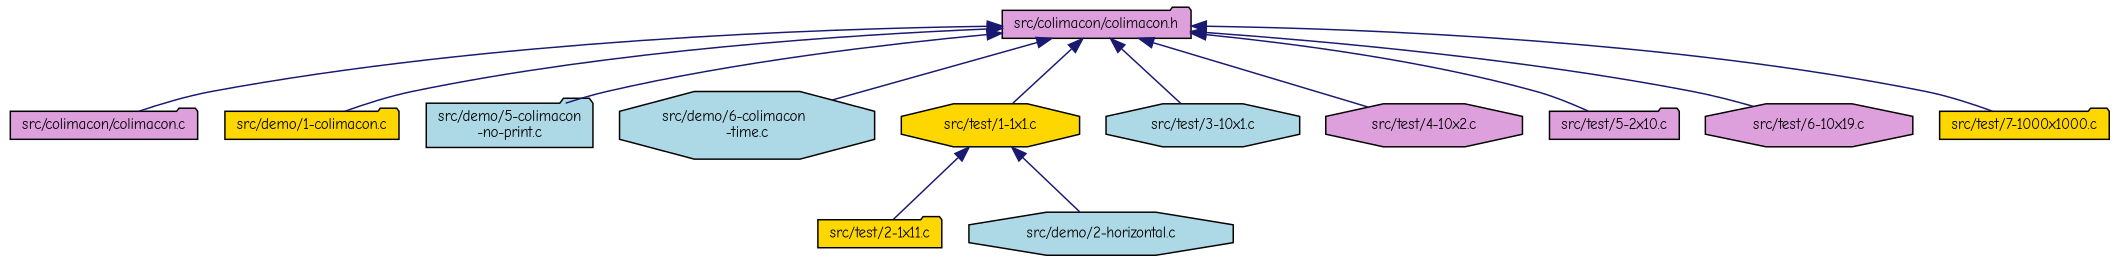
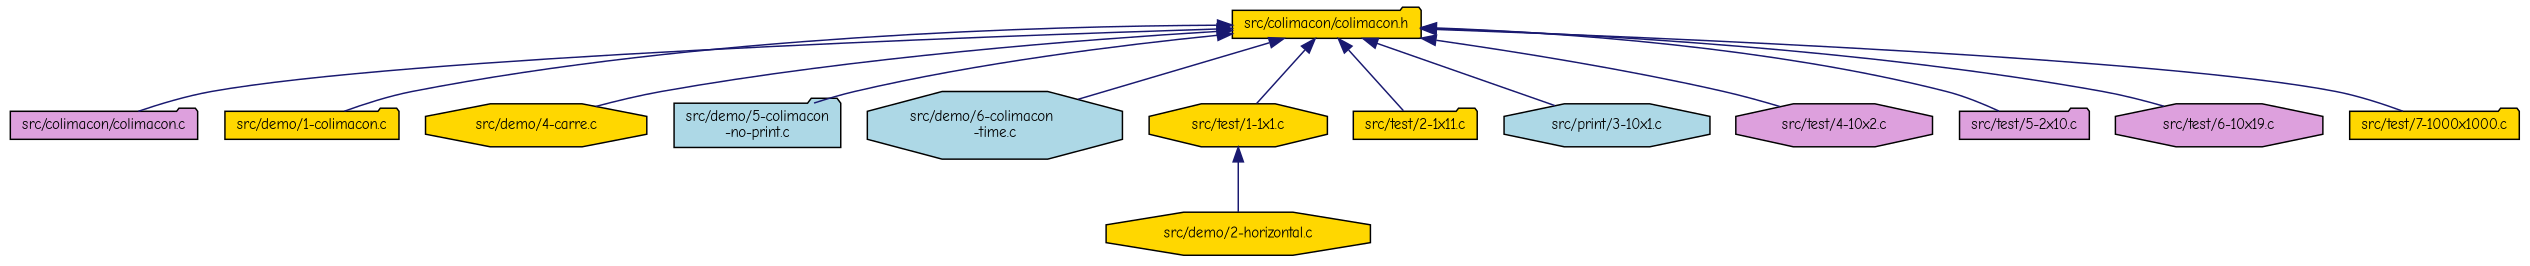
node "src/colimacon/colimacon.h": fillcolor plum -> gold
node "src/demo/4-carre.c": added
node "src/test/3-10x1.c": label "src/test/3-10x1.c" -> "src/print/3-10x1.c"
edge "src/test/2-1x11.c" -> "src/test/1-1x1.c": now "src/test/2-1x11.c" -> "src/colimacon/colimacon.h"
node "src/demo/2-horizontal.c": fillcolor lightblue -> gold
